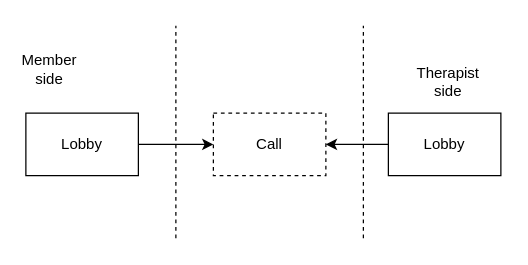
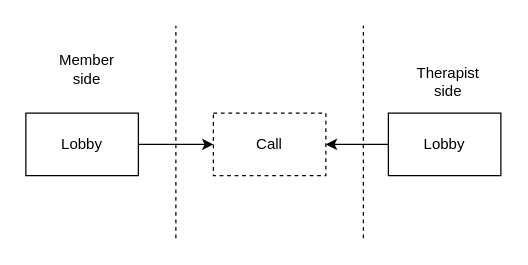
node "Member side": moved (49, 69) -> (87, 69)
